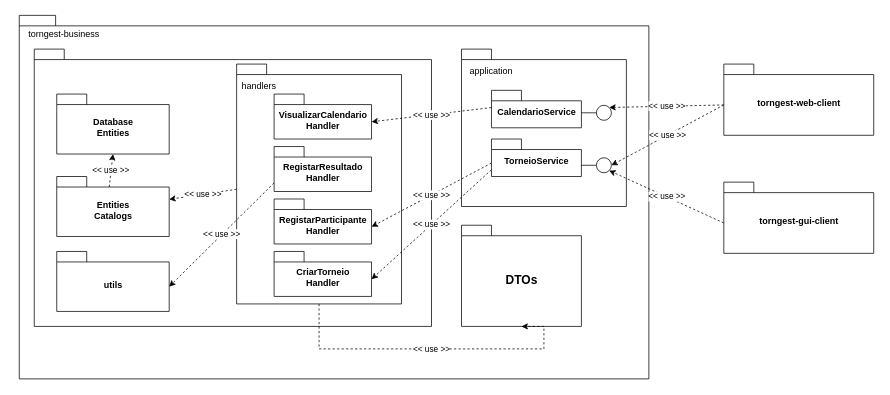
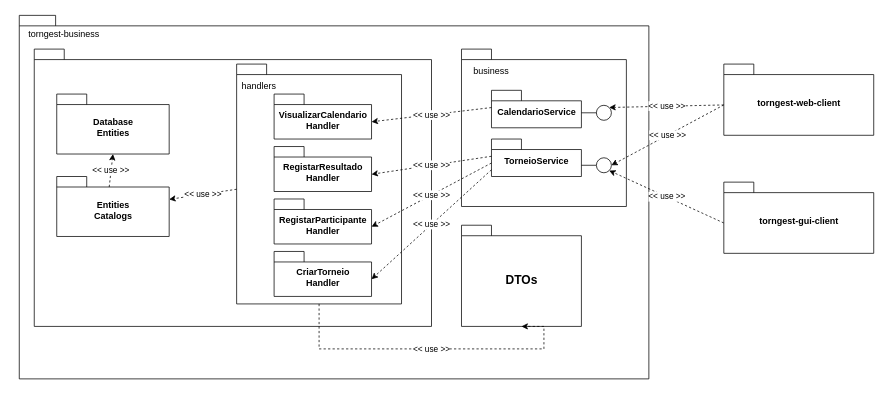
node "application": label "application" -> "business"
edge "TorneioService" -> "RegistarResultado Handler": added, label "<< use >>"
edge "RegistarResultado Handler" -> "utils": removed, label "<< use >>"
node "utils": removed
